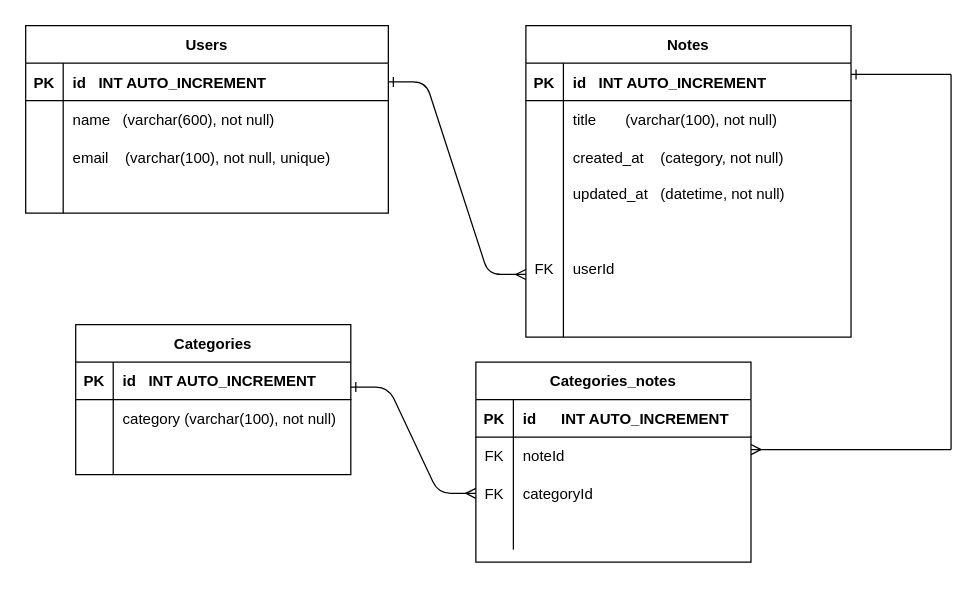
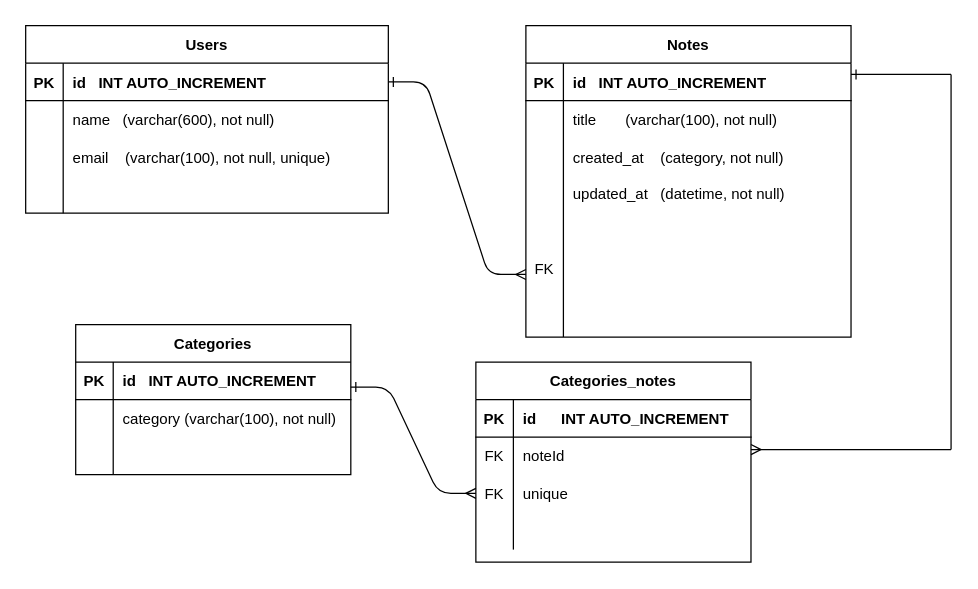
node "userId": removed
node "categoryId": label "categoryId" -> "unique"
